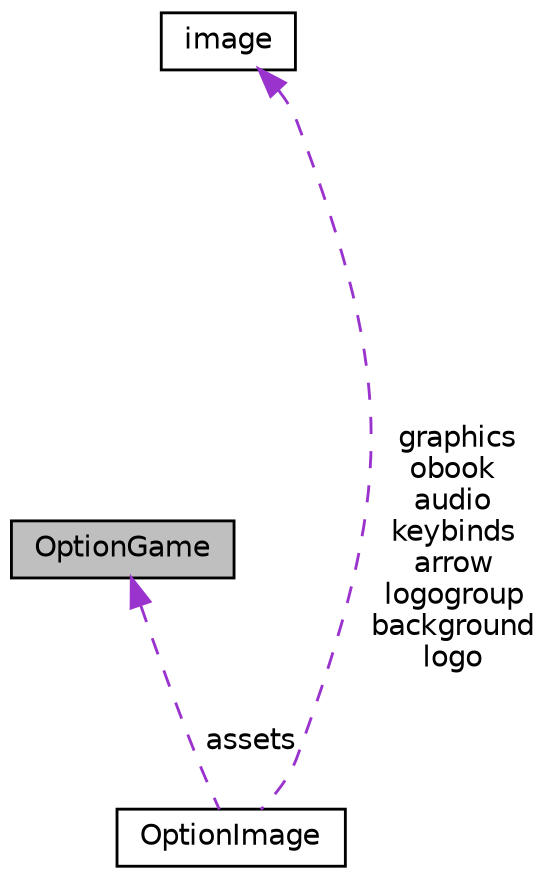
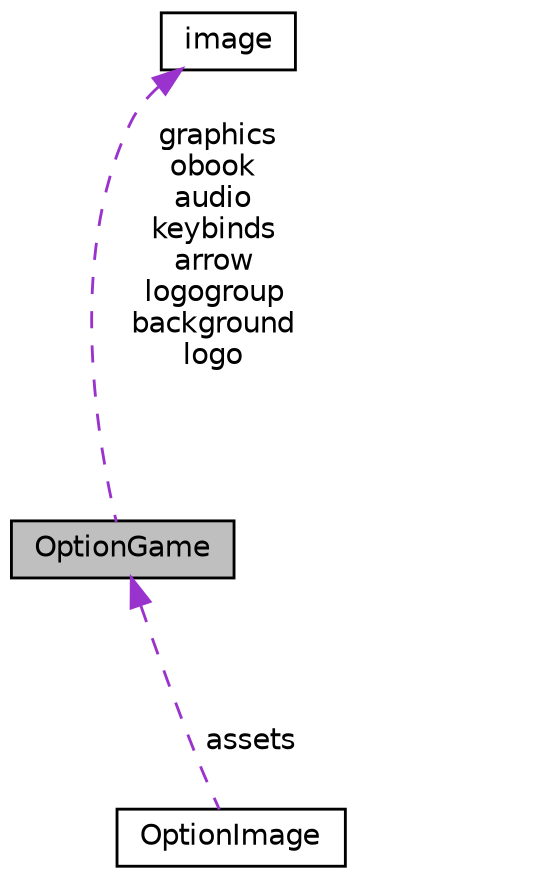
edge "OptionImage" -> "image": now "OptionGame" -> "image"
